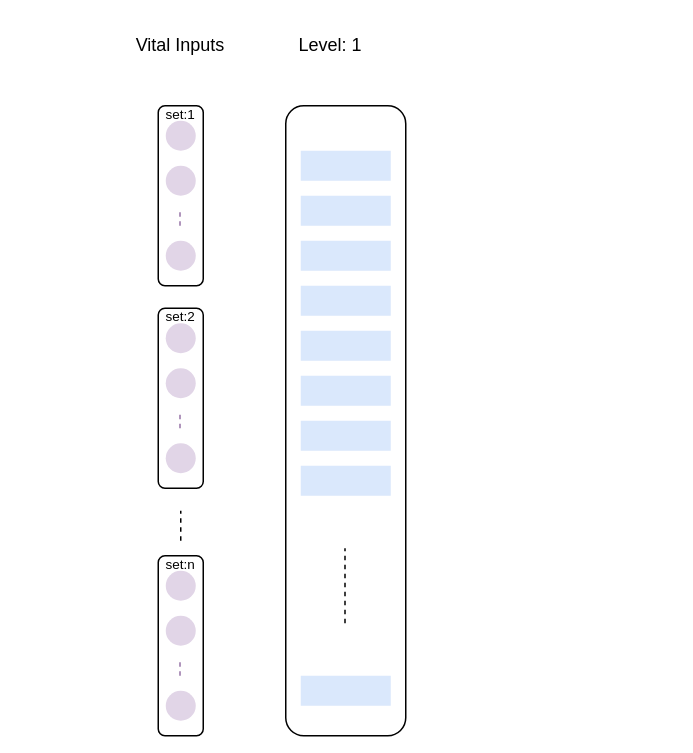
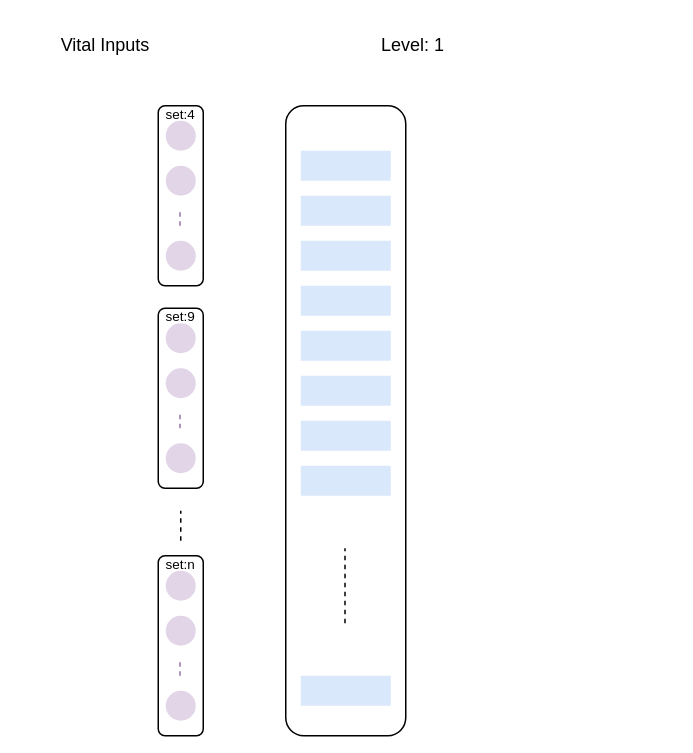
node "Vital Inputs": moved (181, 46) -> (106, 46)
node "Level: 1": moved (331, 46) -> (413, 46)
node "set:1": label "set:1" -> "set:4"
node "set:2": label "set:2" -> "set:9"
